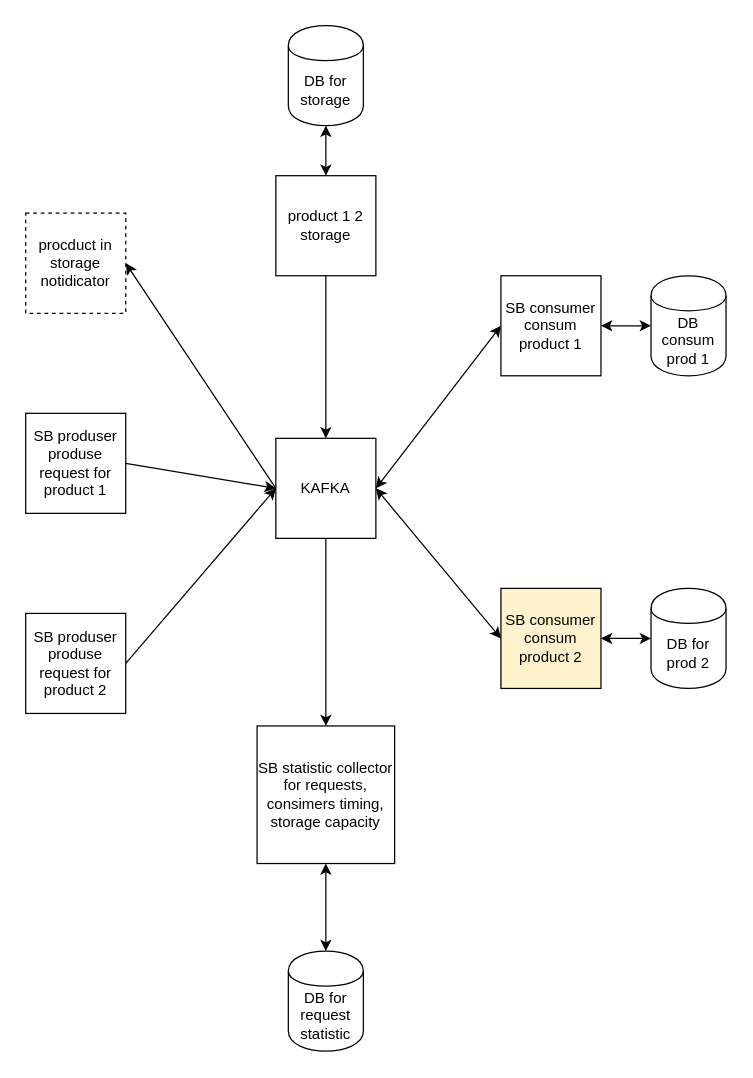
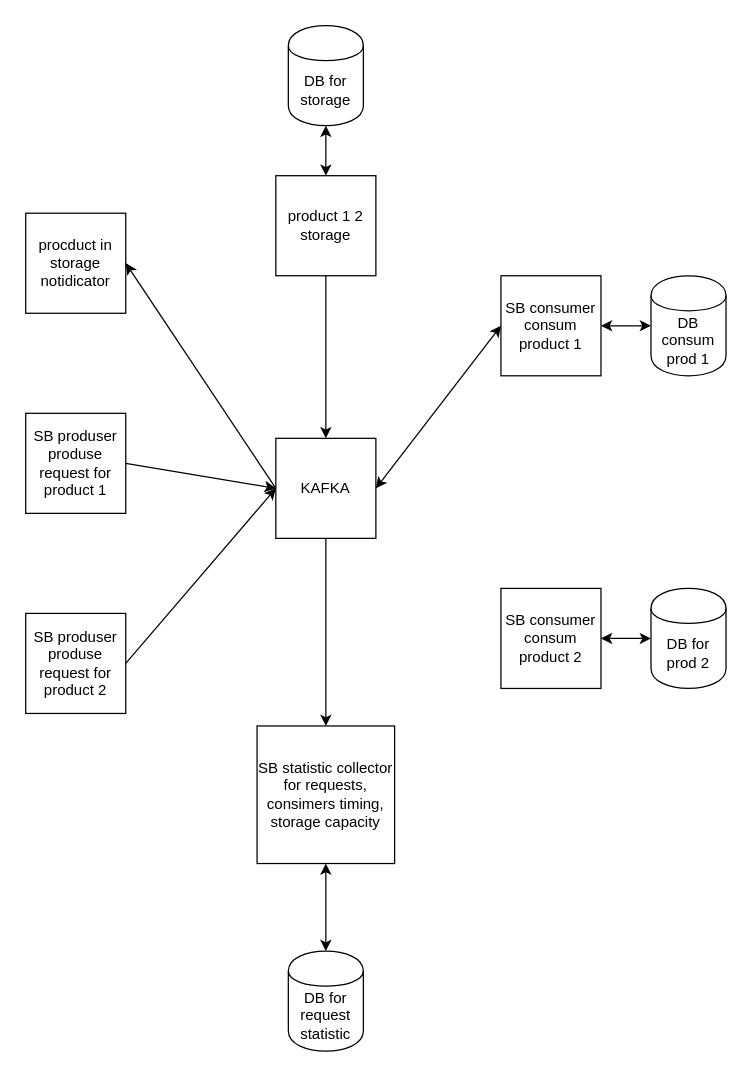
node "procduct in storage notidicator": style dashed -> solid
edge "KAFKA" -- "SB consumerconsum product 2": removed
node "SB consumerconsum product 2": fillcolor #fff2cc -> #ffffff
